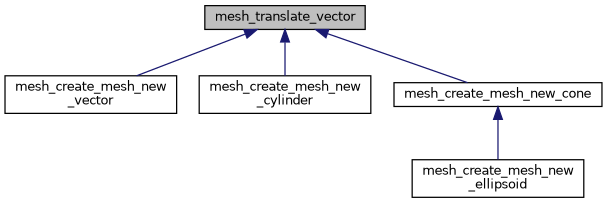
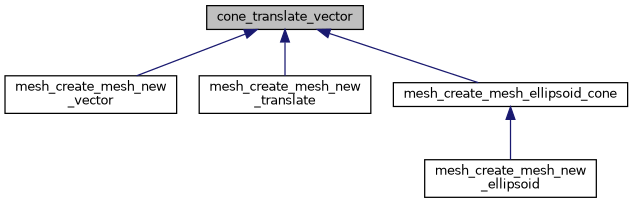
node "mesh_translate_vector": label "mesh_translate_vector" -> "cone_translate_vector"
node "mesh_create_mesh_new _cylinder": label "mesh_create_mesh_new _cylinder" -> "mesh_create_mesh_new _translate"
node "mesh_create_mesh_new_cone": label "mesh_create_mesh_new_cone" -> "mesh_create_mesh_ellipsoid_cone"
